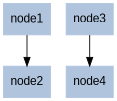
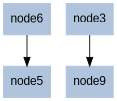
node "node1": label "node1" -> "node6"
node "node2": label "node2" -> "node5"
node "node4": label "node4" -> "node9"
